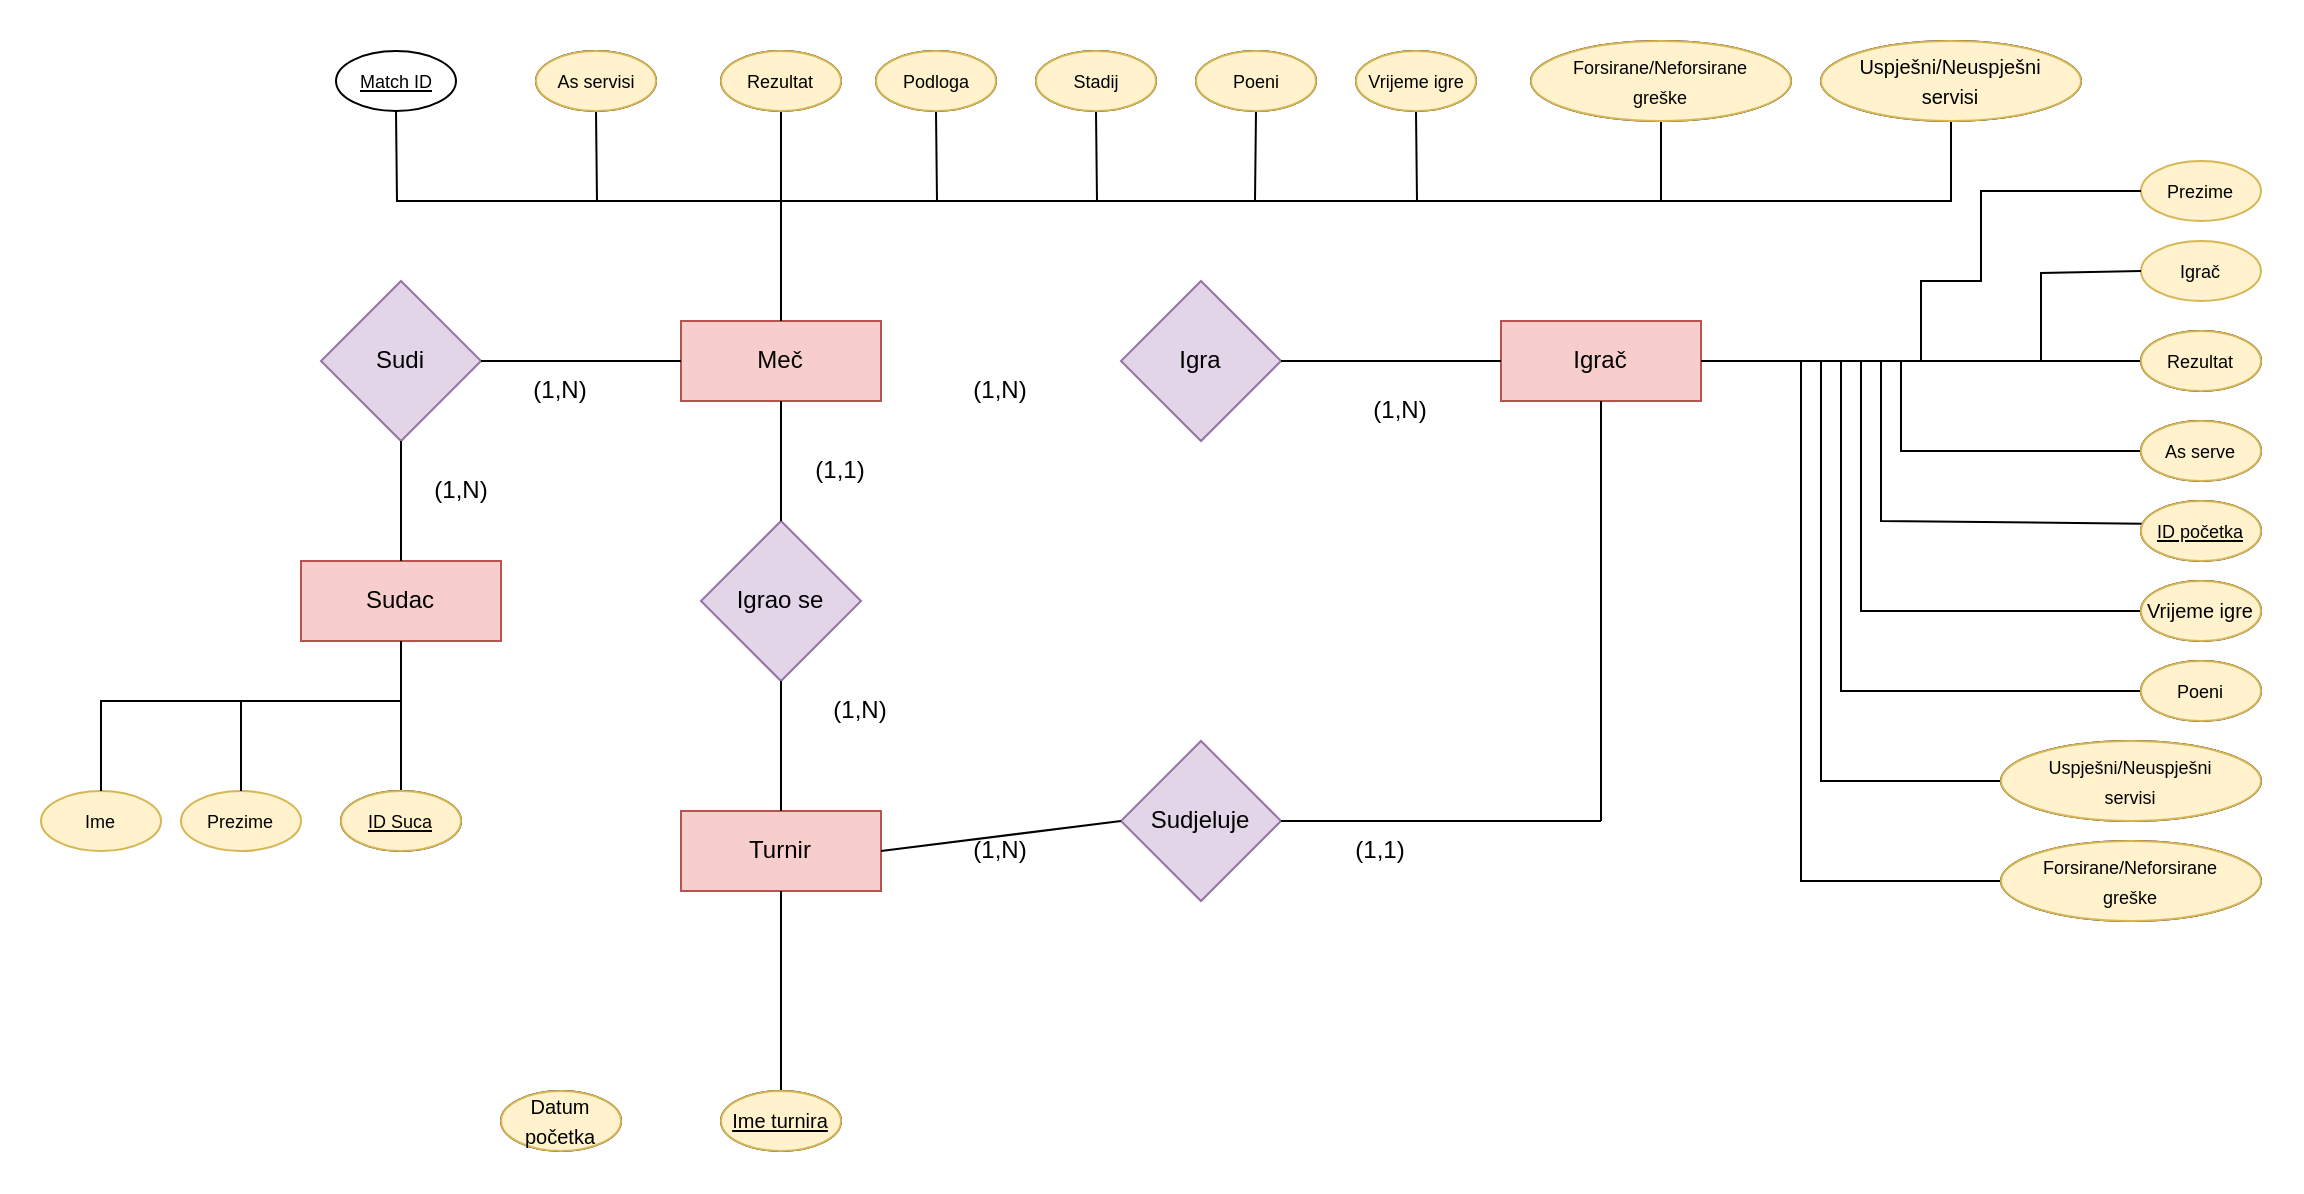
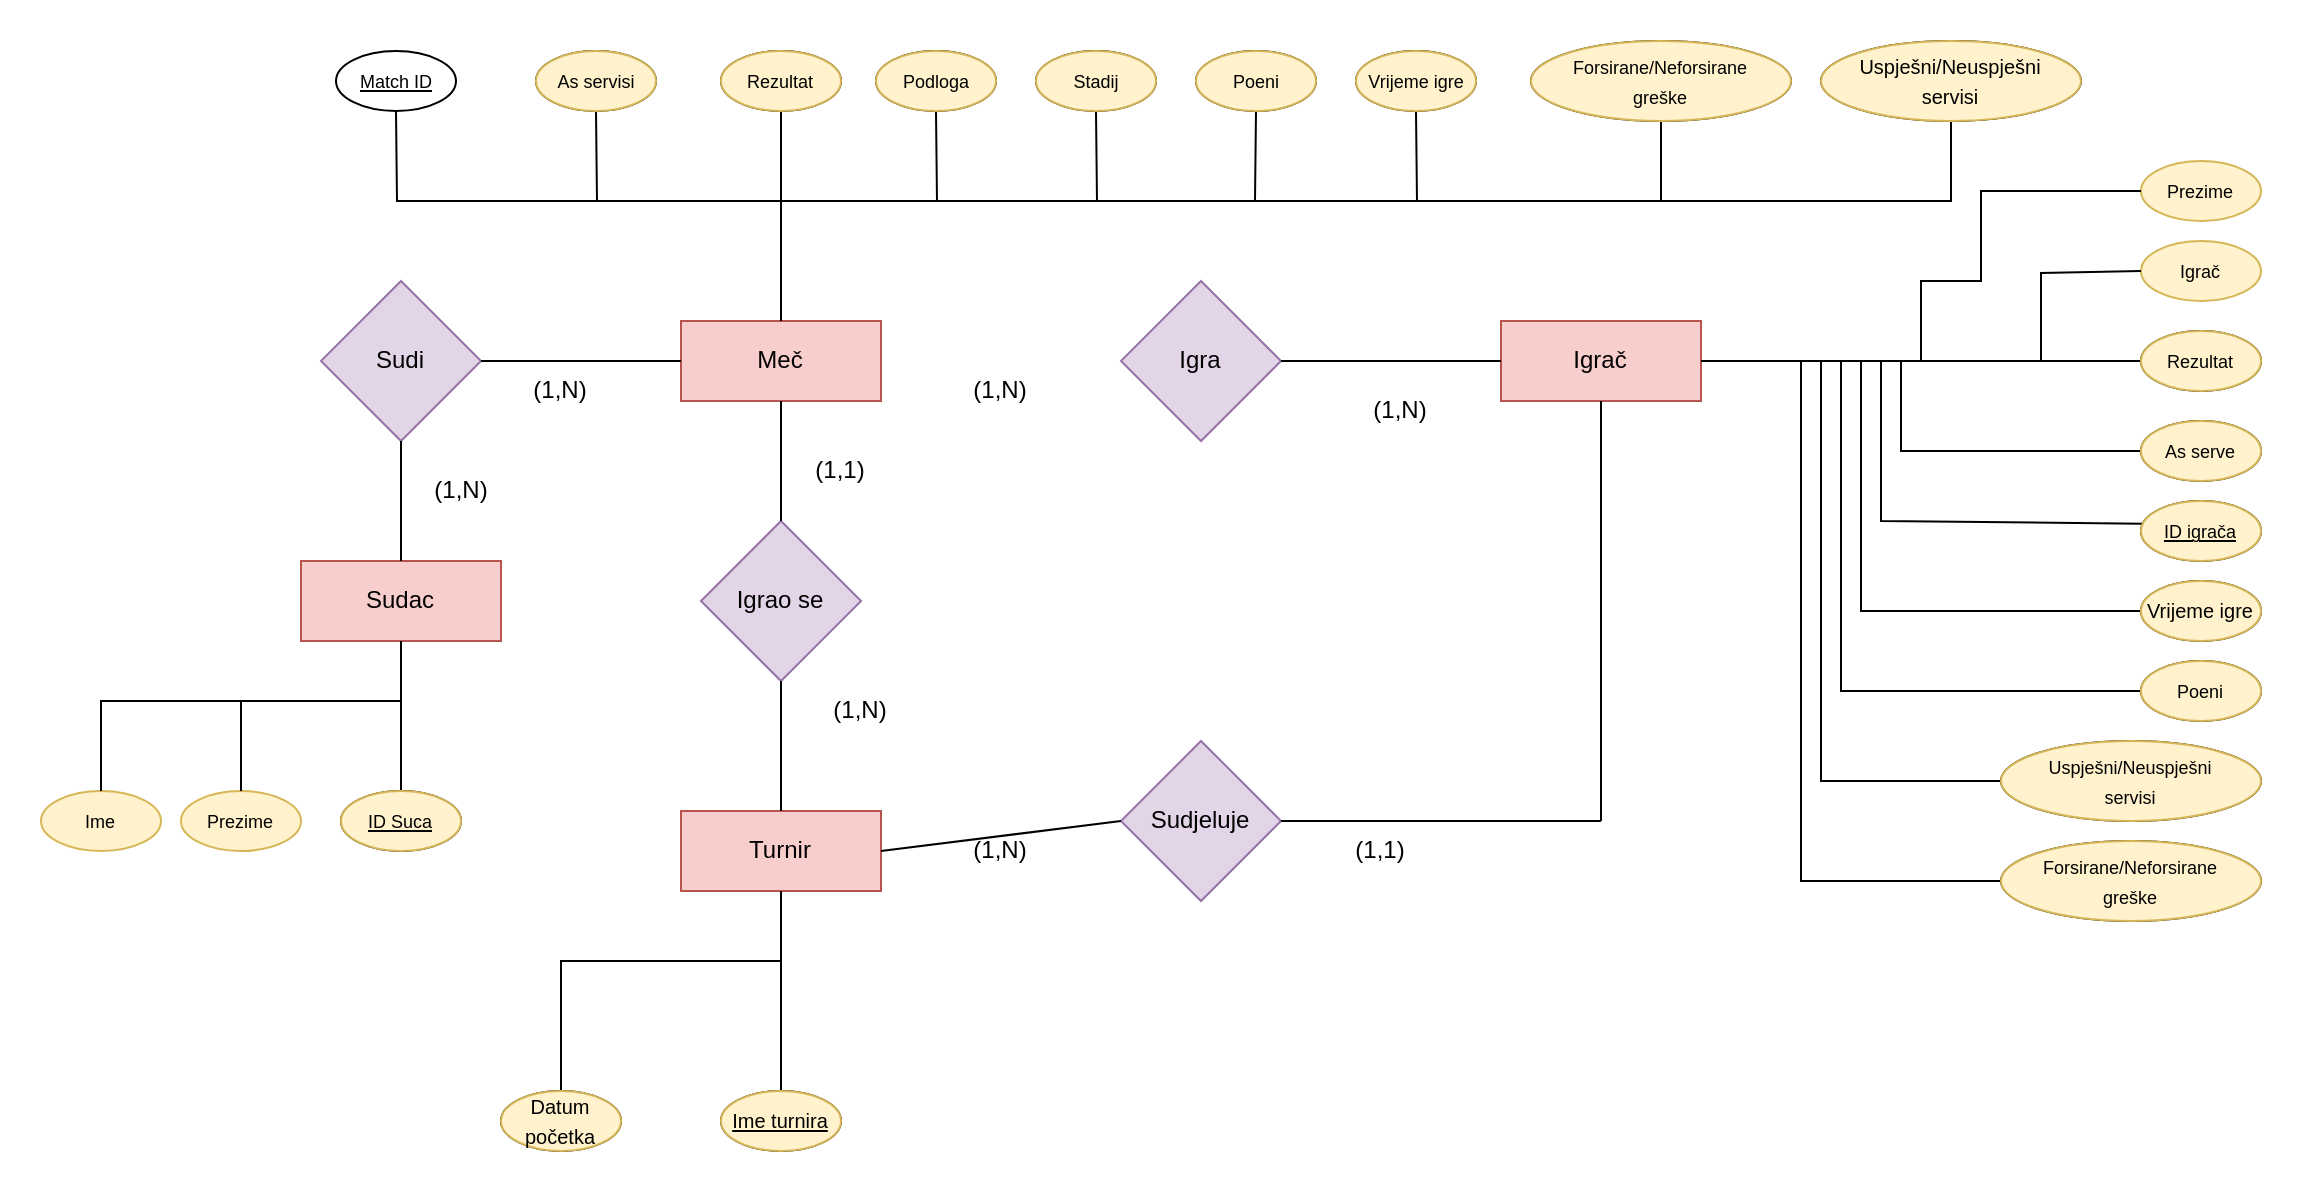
node "ID početka": label "ID početka" -> "ID igrača"
edge "Turnir" -- "Datum početka": added
